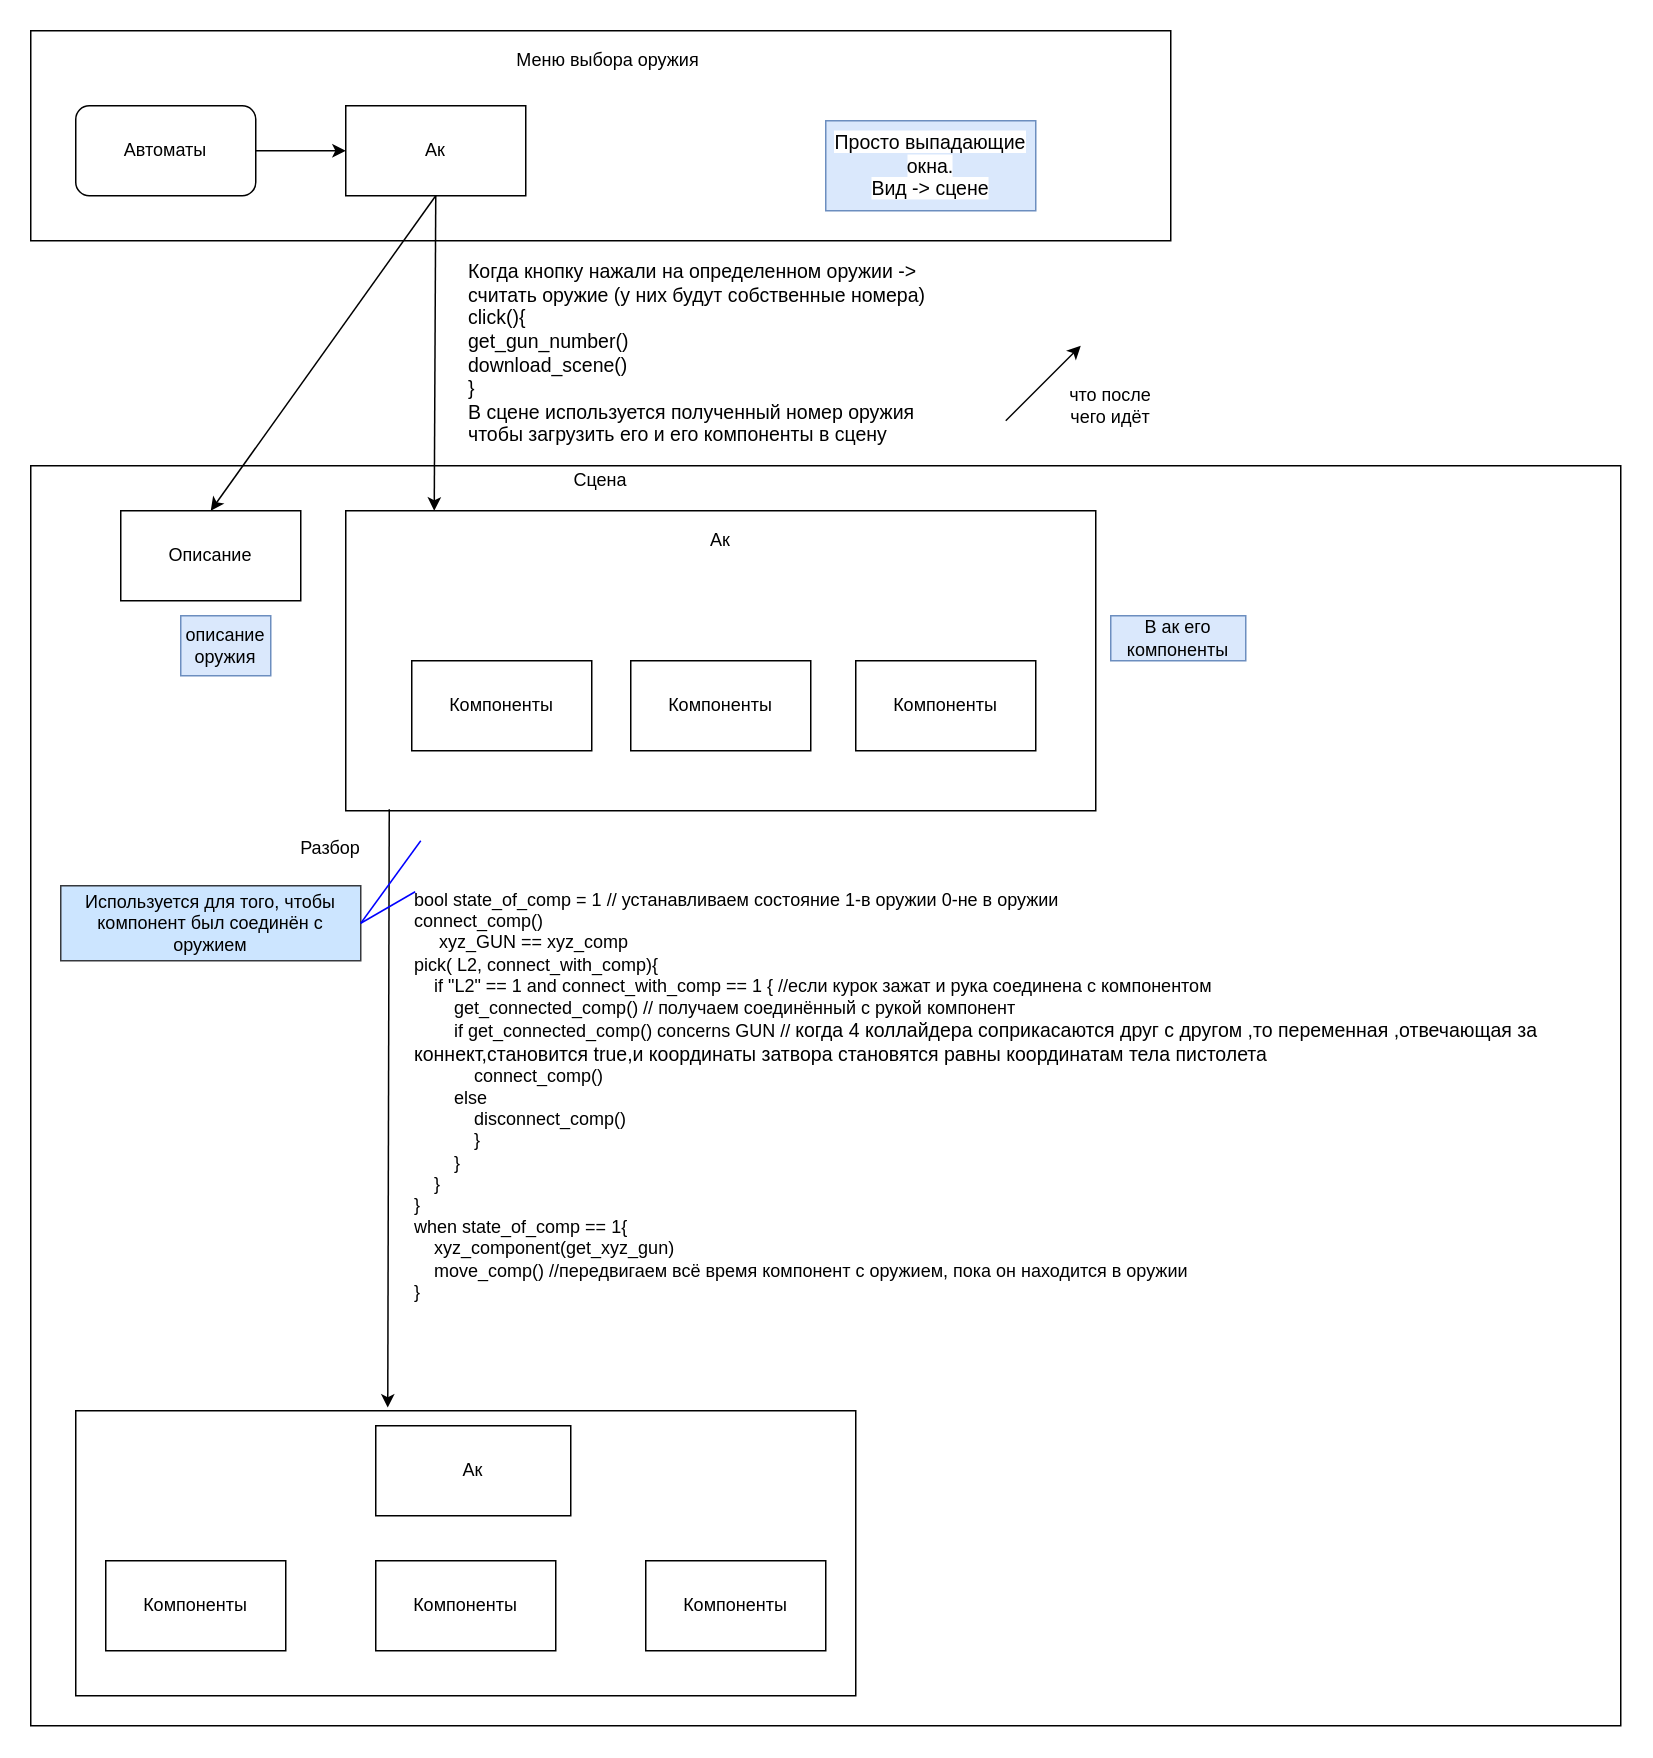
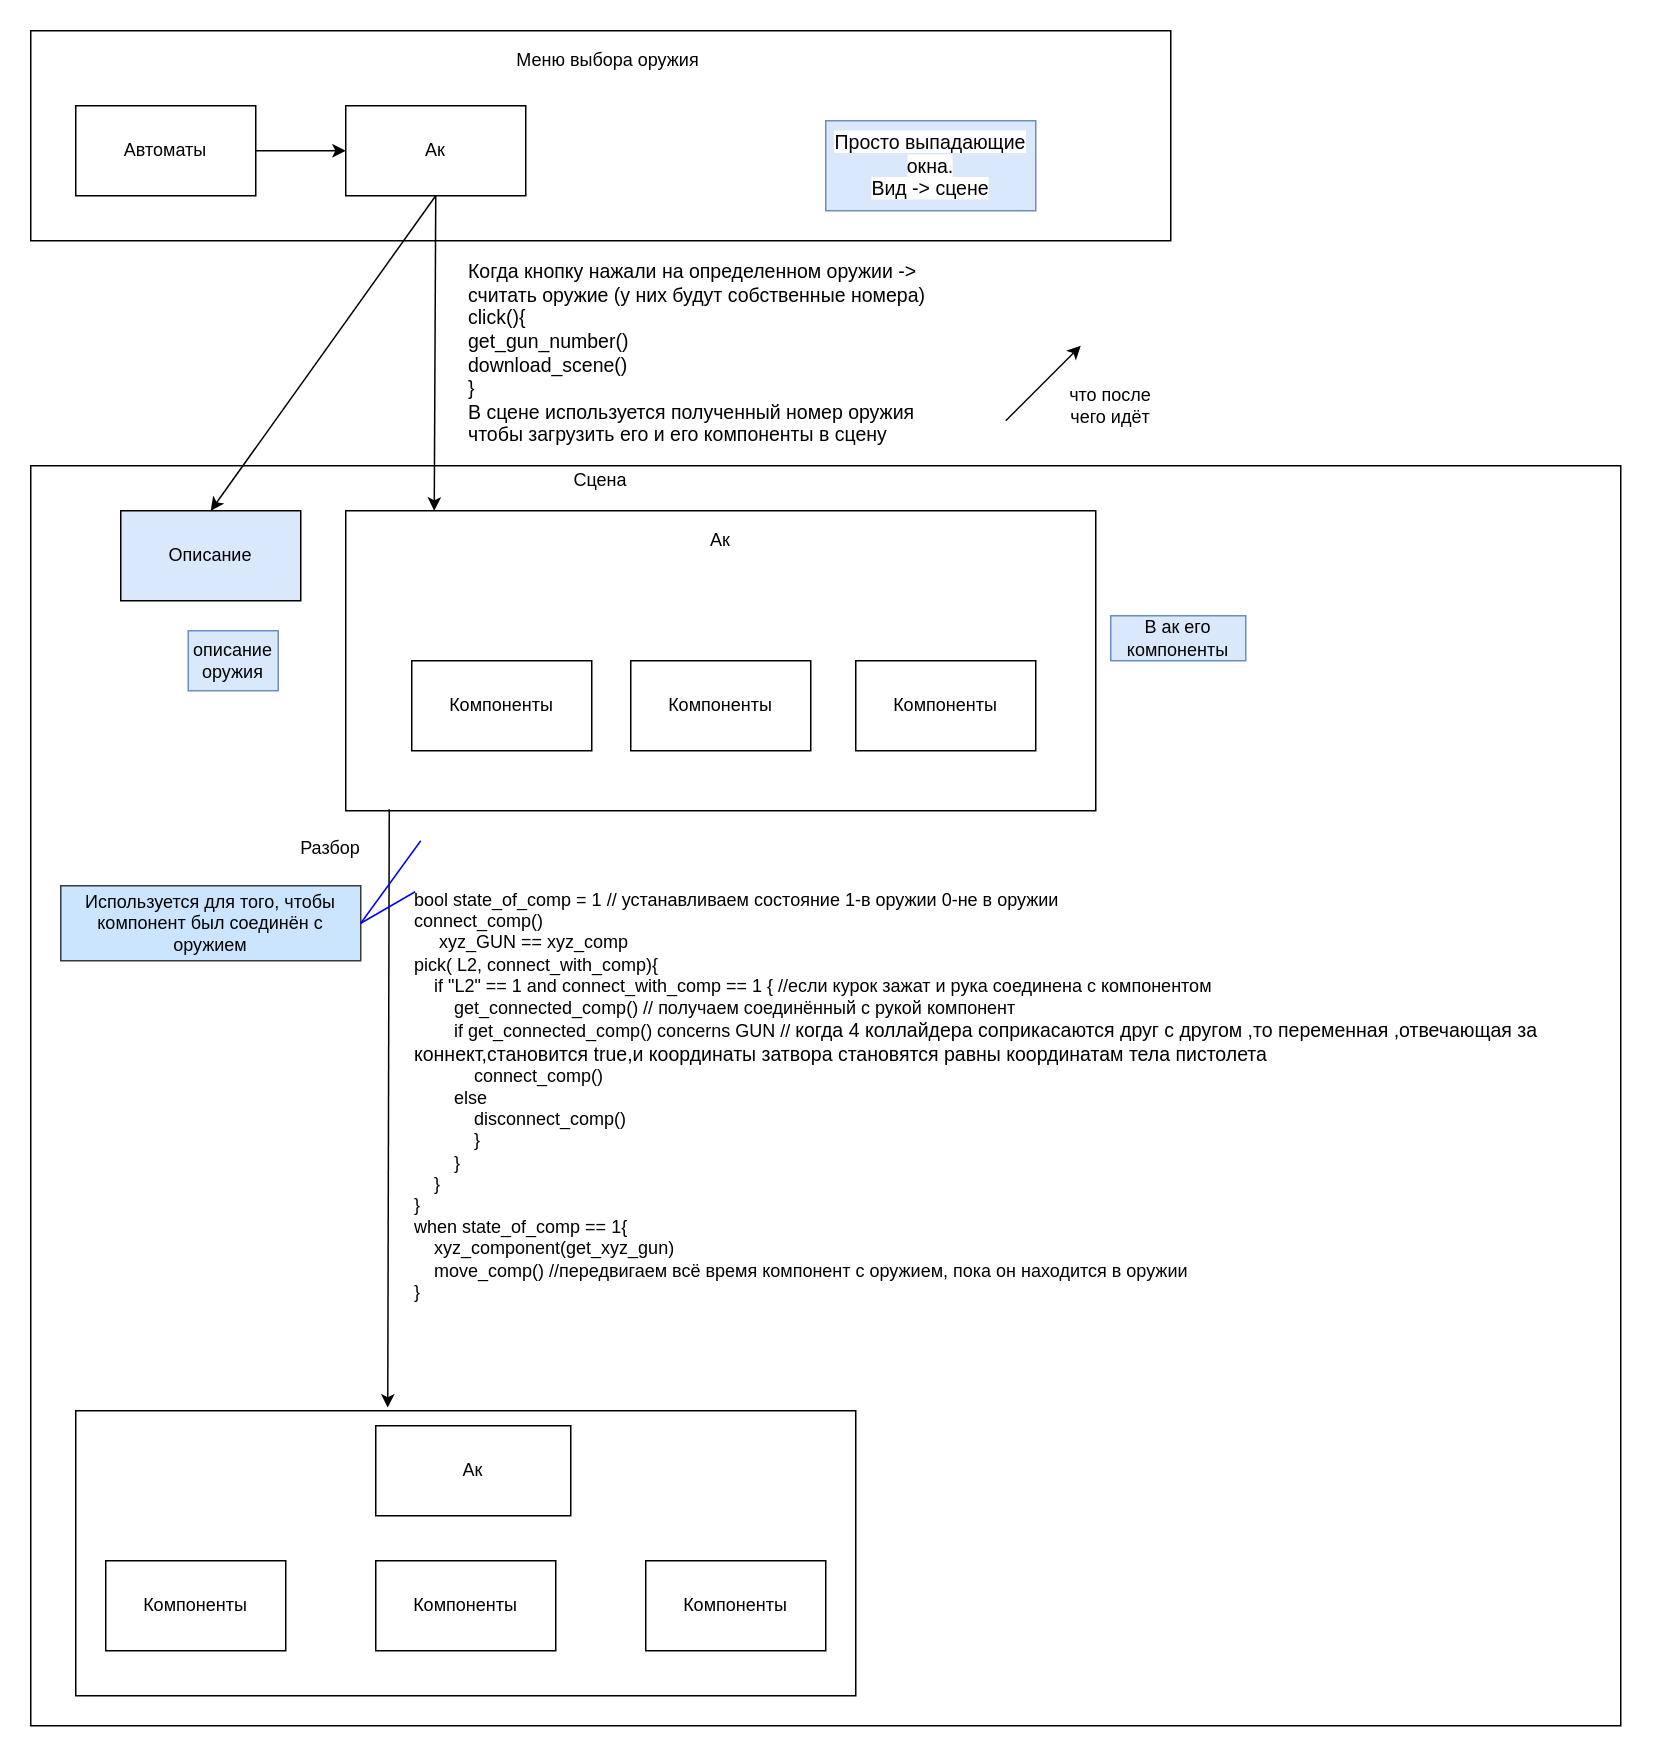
node "Автоматы": shape rounded rectangle -> rectangle
node "Описание": fillcolor #ffffff -> #dae8fc
node "описание оружия": moved (226, 646) -> (233, 661)
